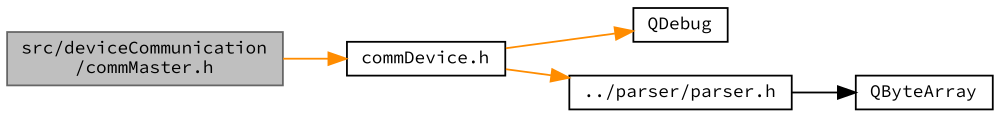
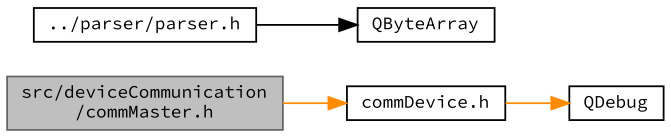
edge "commDevice.h" -> "../parser/parser.h": removed
